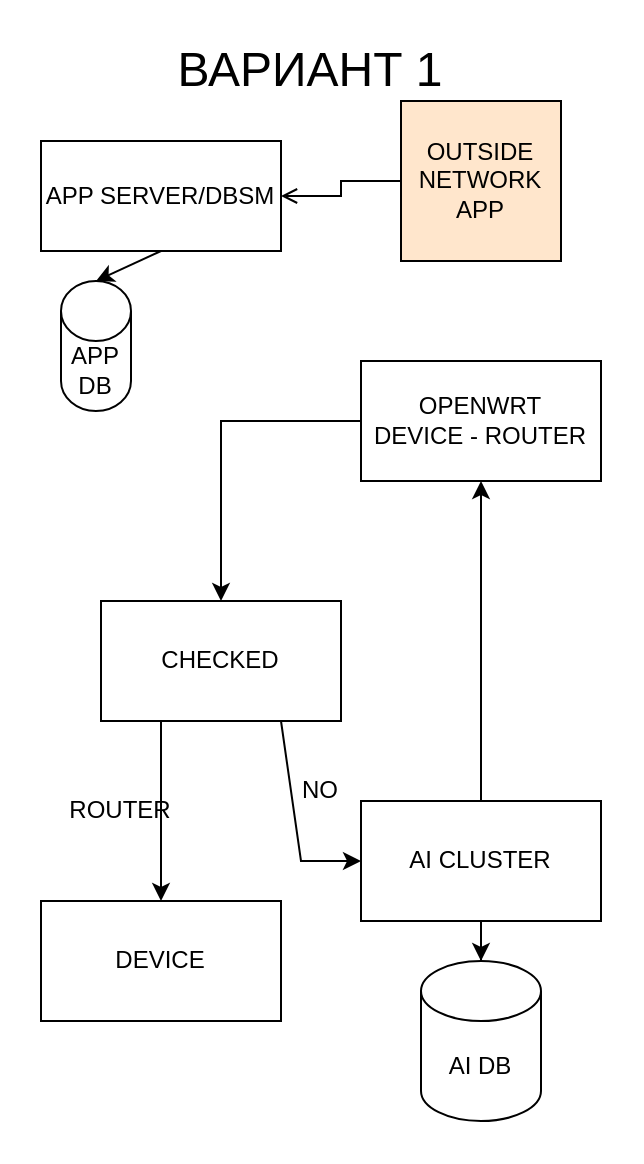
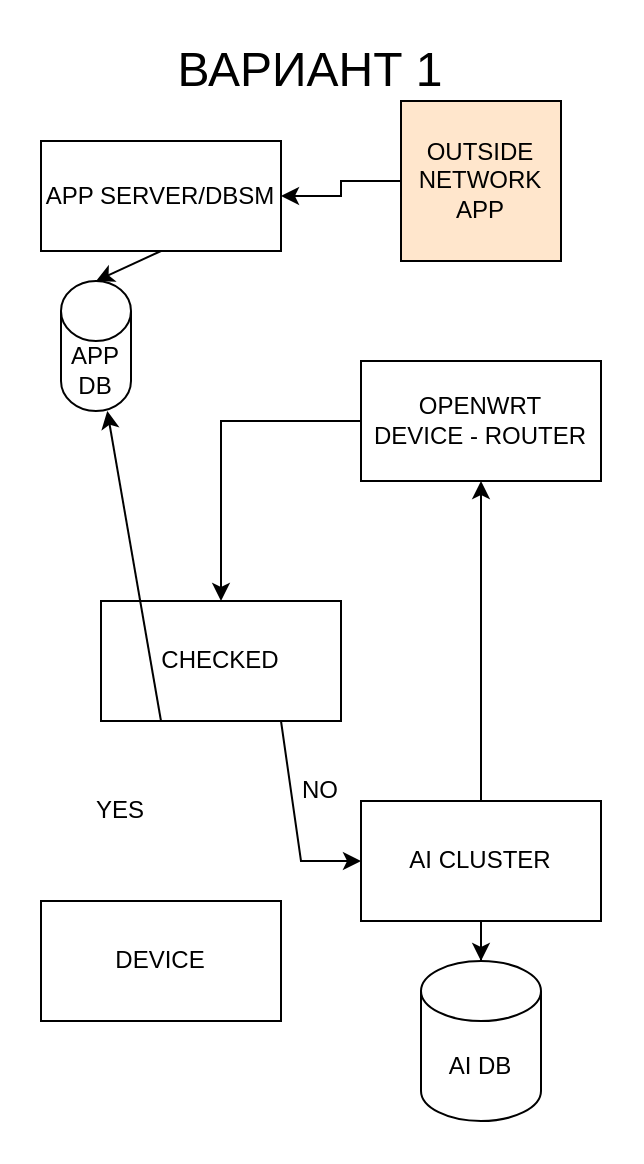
edge "OUTSIDE NETWORK APP" -> "APP SERVER/DBSM": arrowhead open -> classic
edge "CHECKED" -> "DEVICE": now "CHECKED" -> "APP DB"
node "ROUTER": label "ROUTER" -> "YES"
